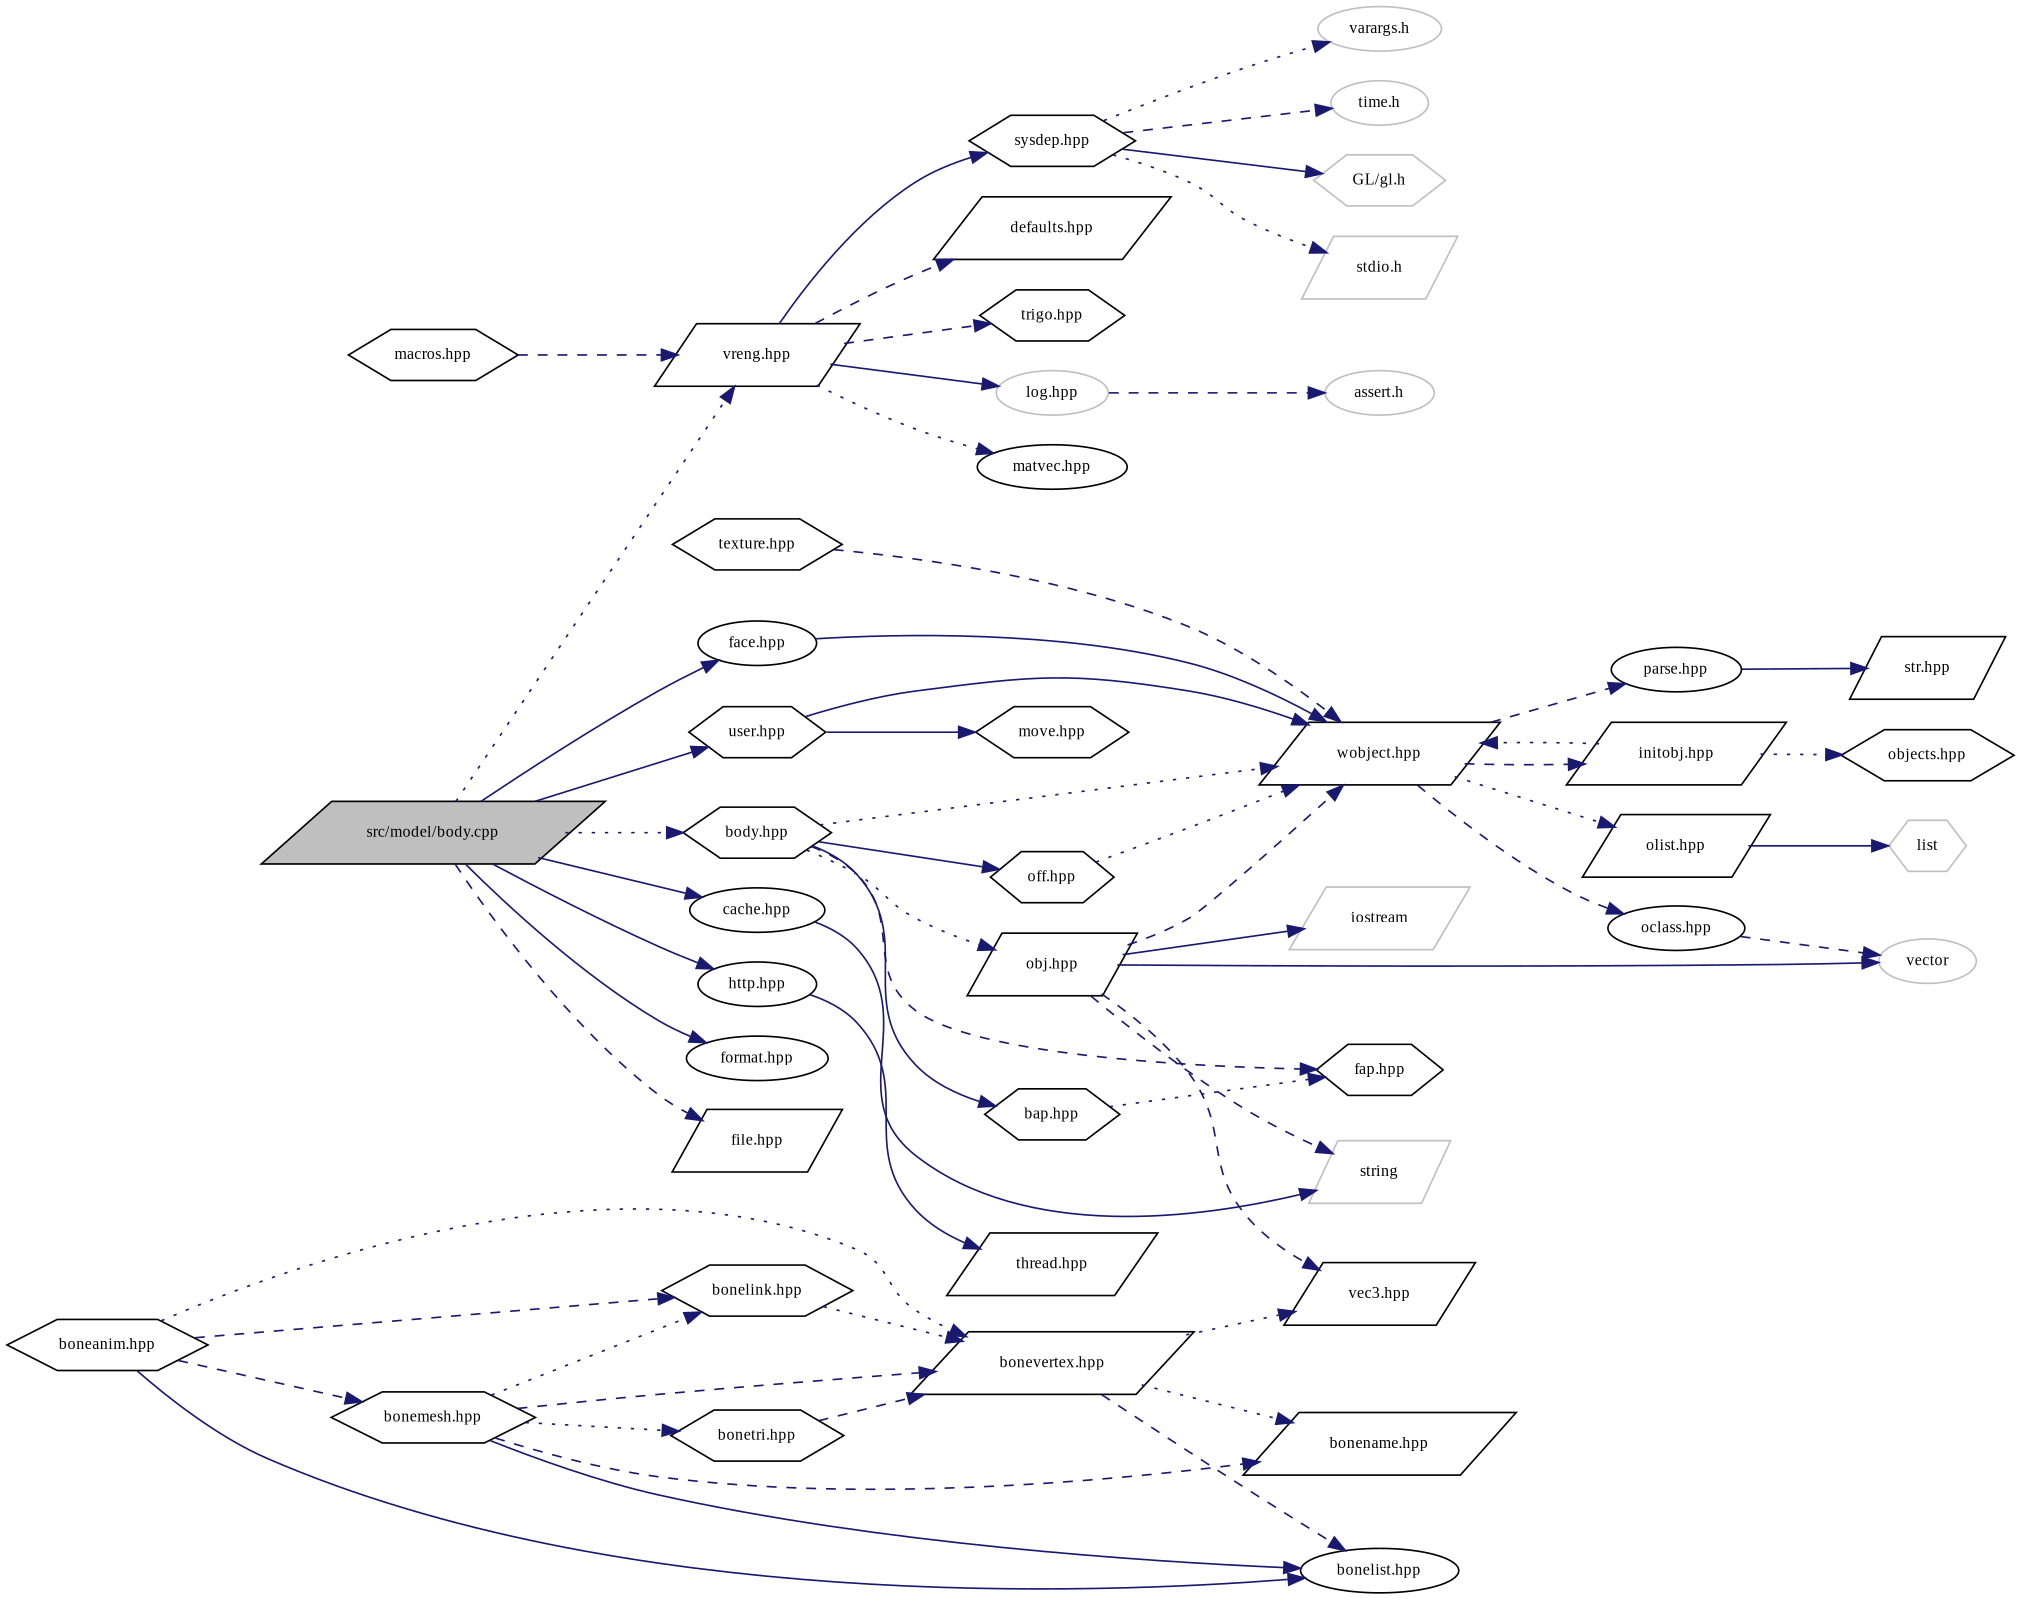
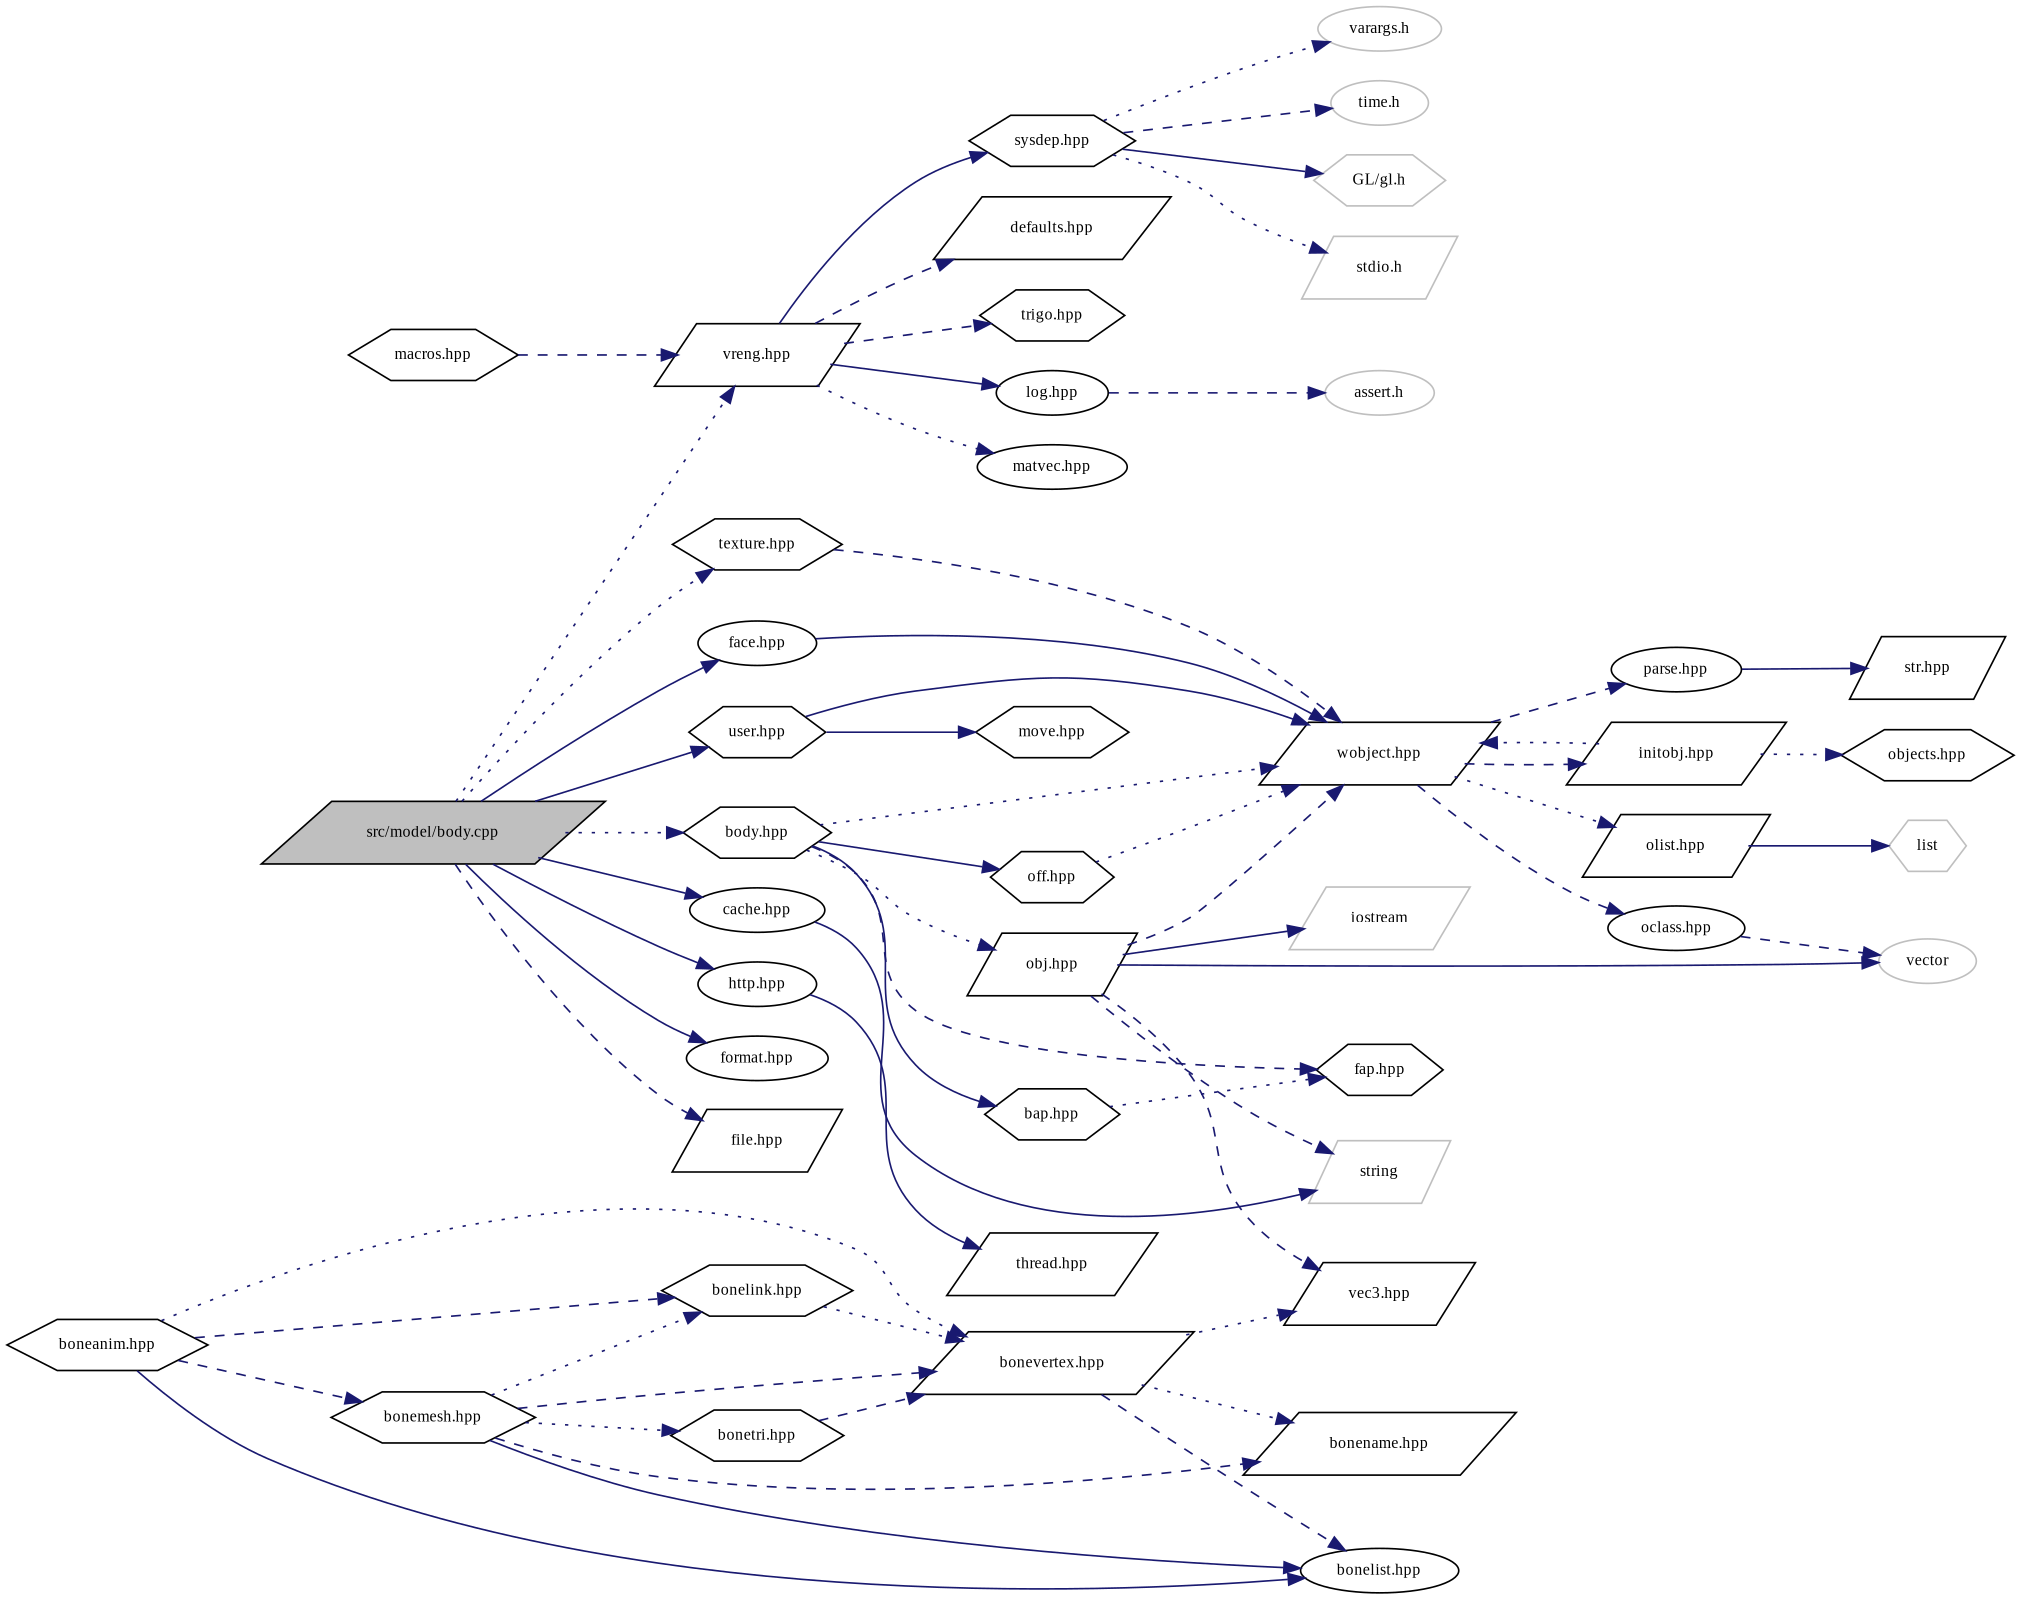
node "log.hpp": color grey75 -> black
edge "src/model/body.cpp" -> "texture.hpp": added
